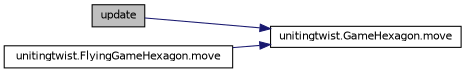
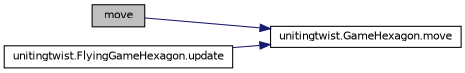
node "update": label "update" -> "move"
node "unitingtwist.FlyingGameHexagon.move": label "unitingtwist.FlyingGameHexagon.move" -> "unitingtwist.FlyingGameHexagon.update"
